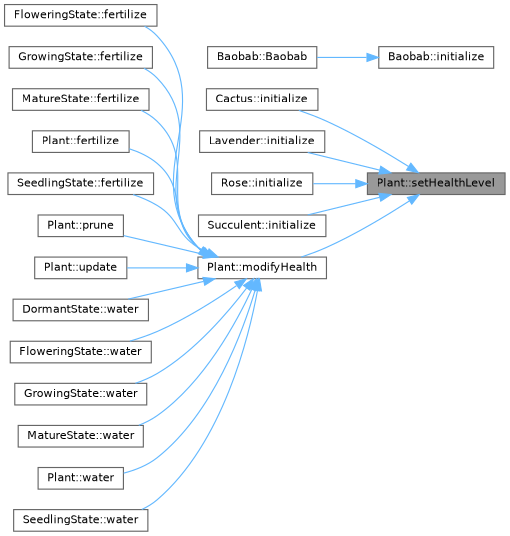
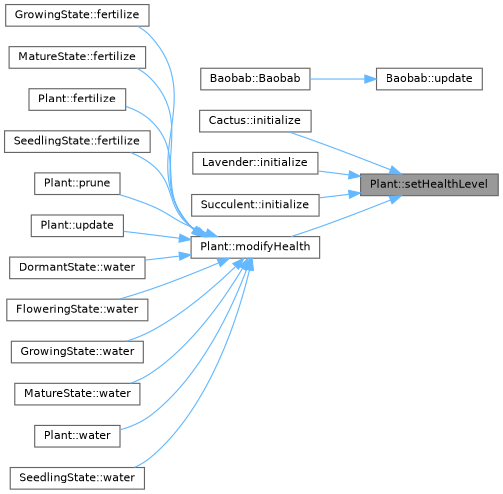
node "FloweringState::fertilize": removed
node "Baobab::initialize": label "Baobab::initialize" -> "Baobab::update"
node "Rose::initialize": removed
